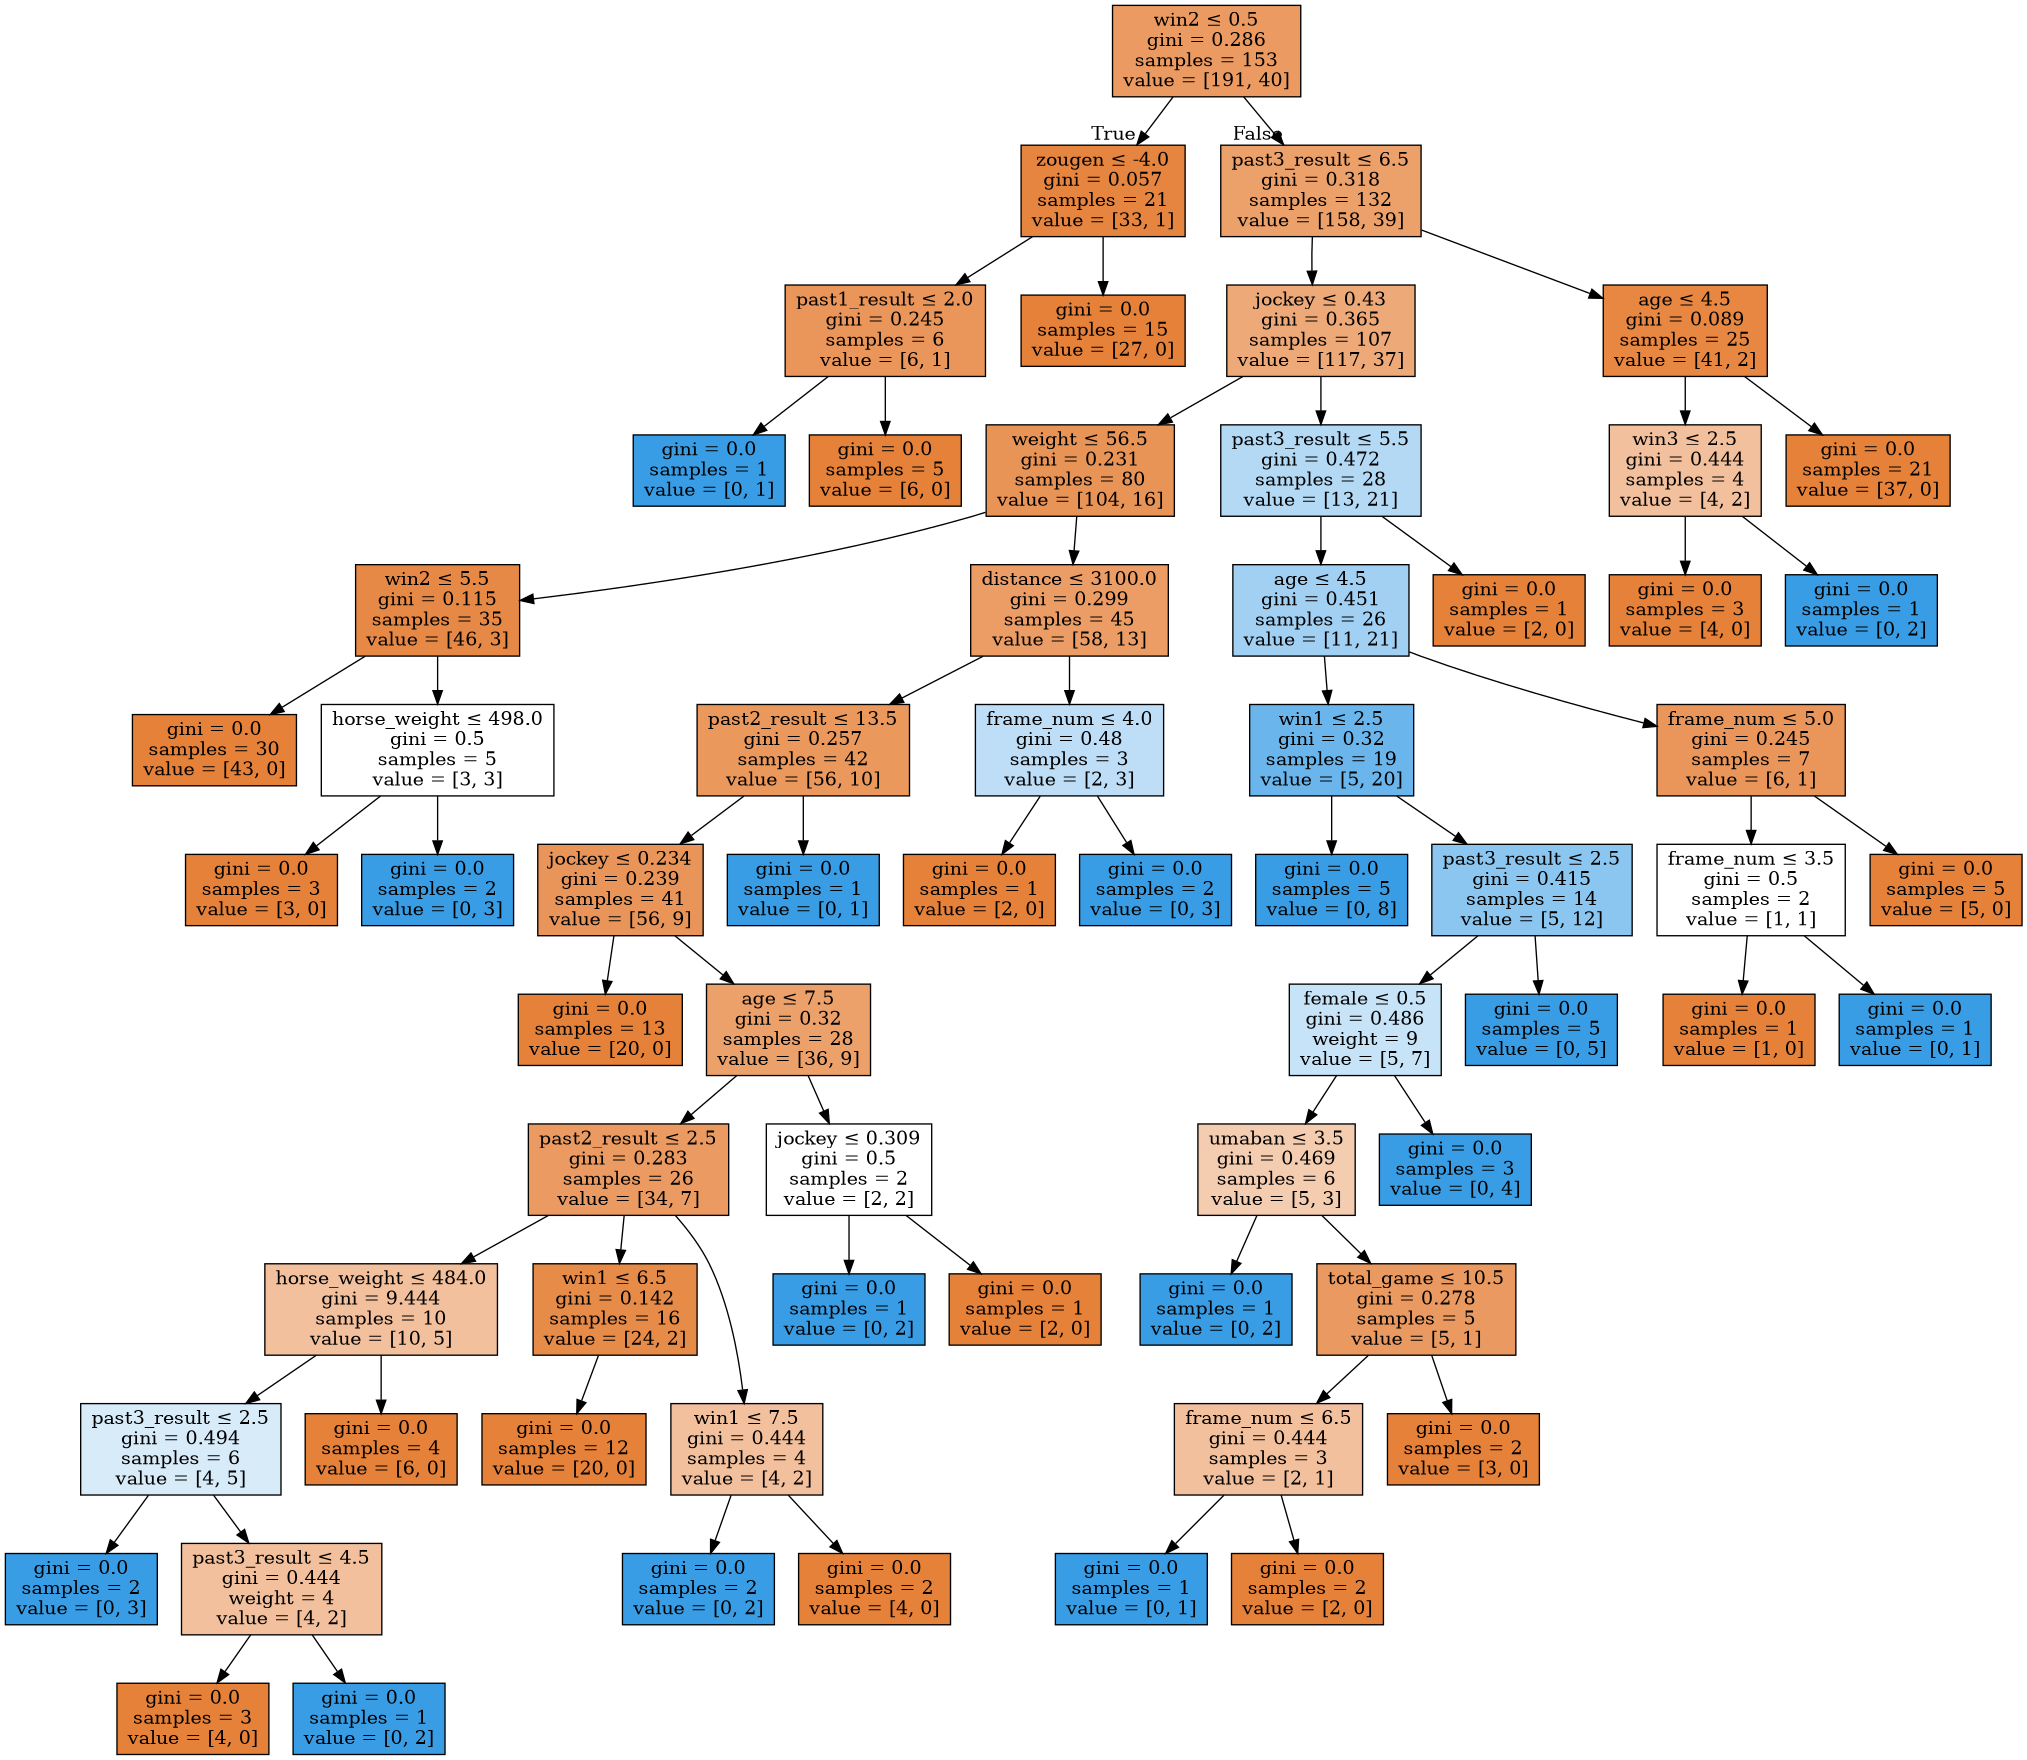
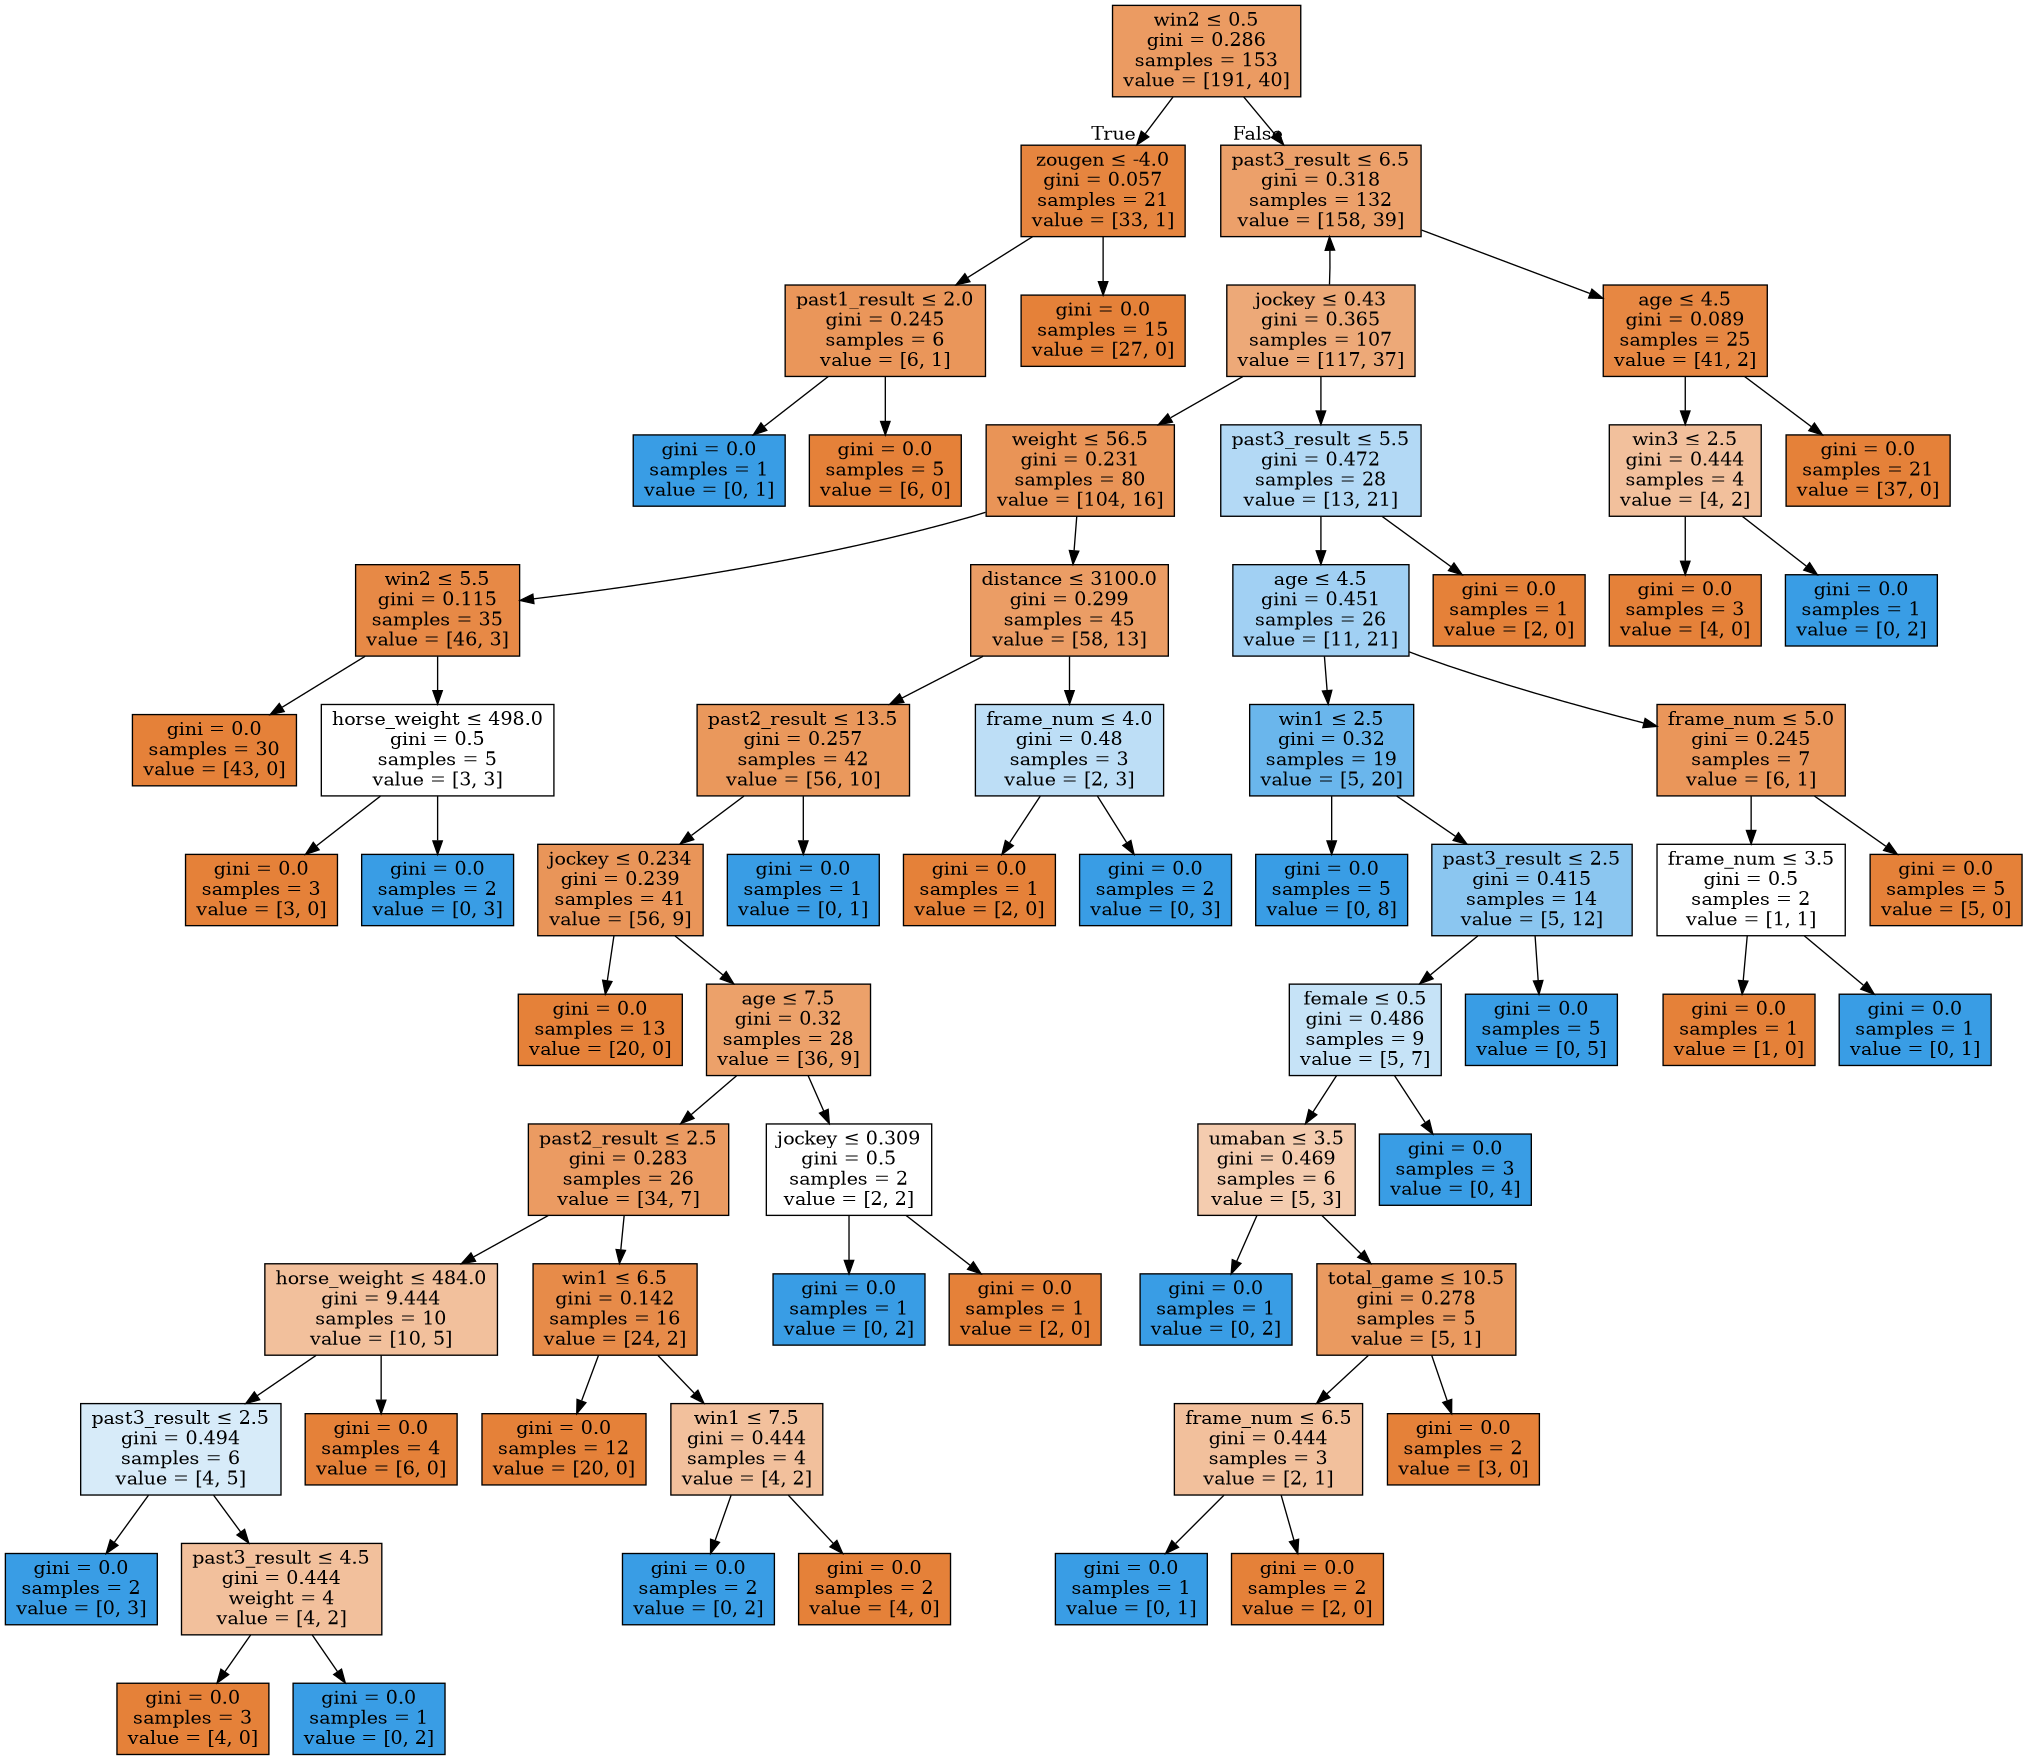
edge "past3_result ≤ 6.5" -> "jockey ≤ 0.43": reversed
node "female ≤ 0.5": text "weight = 9" -> "samples = 9"
edge "past2_result ≤ 2.5" -> "win1 ≤ 7.5": now "win1 ≤ 6.5" -> "win1 ≤ 7.5"
